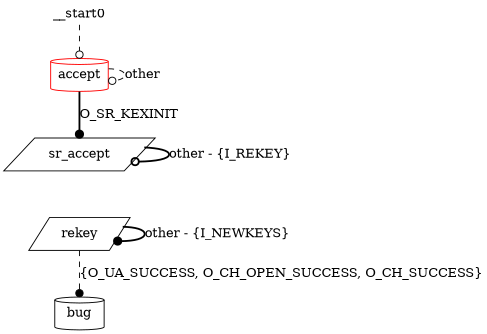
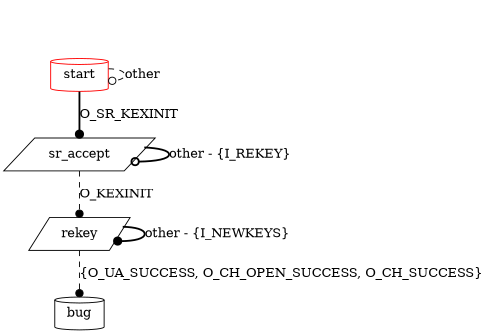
node "__start0": removed
node "accept": label "accept" -> "start"
edge "sr_accept" -> "rekey": added, label "O_KEXINIT"
